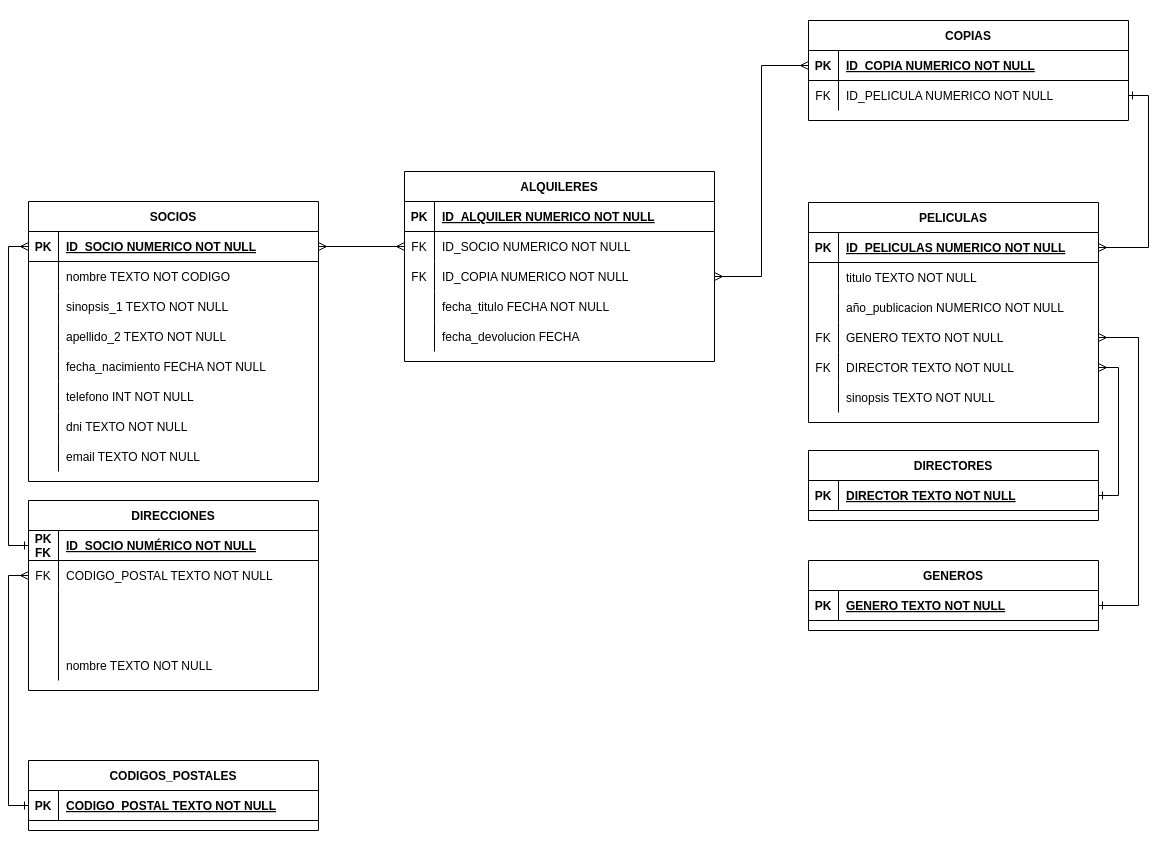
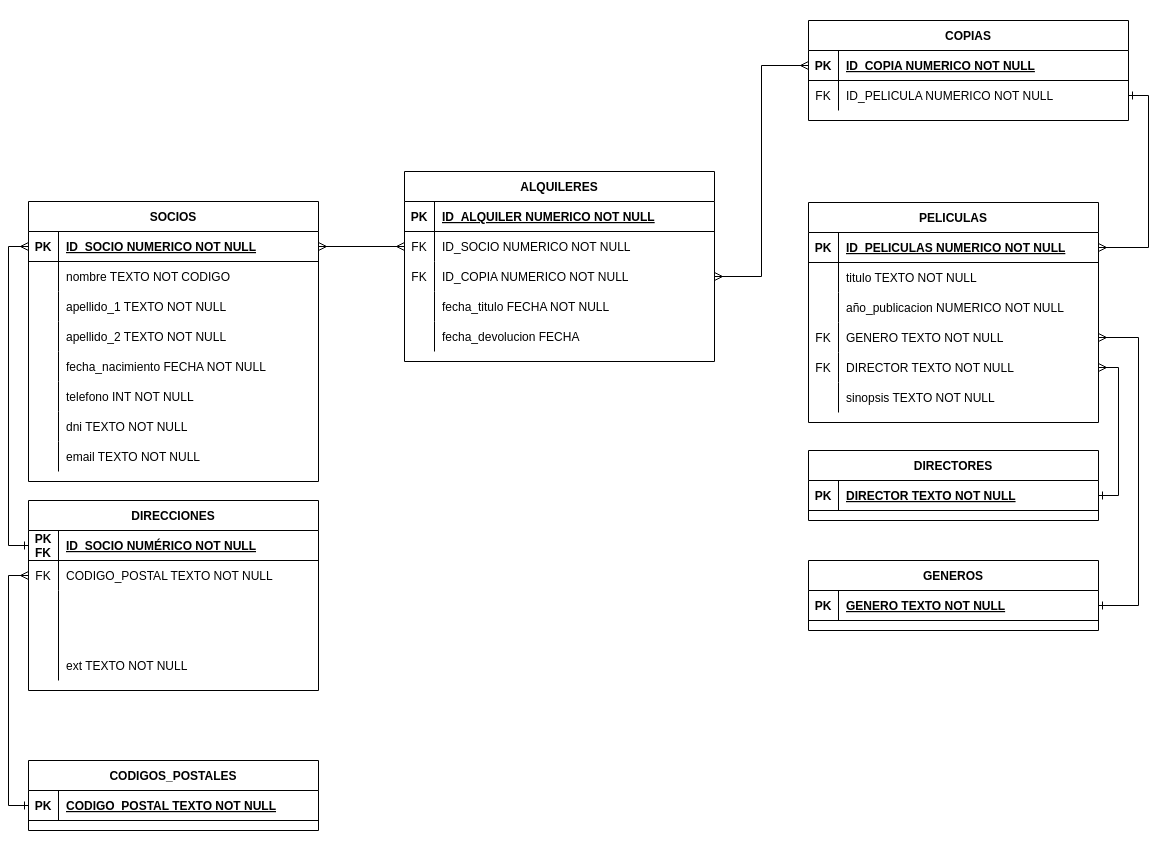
node "sinopsis_1 TEXTO NOT NULL": label "sinopsis_1 TEXTO NOT NULL" -> "apellido_1 TEXTO NOT NULL"
node "nombre TEXTO NOT NULL": label "nombre TEXTO NOT NULL" -> "ext TEXTO NOT NULL"
